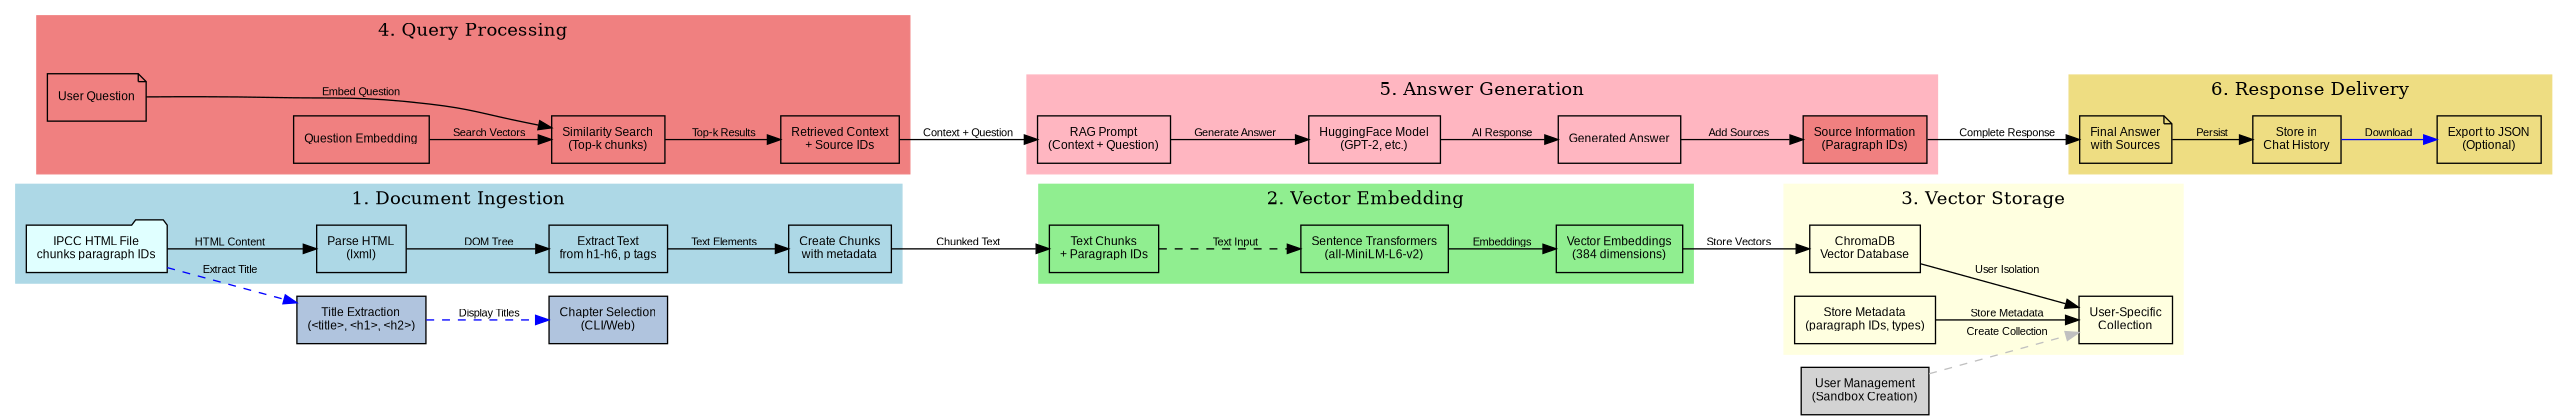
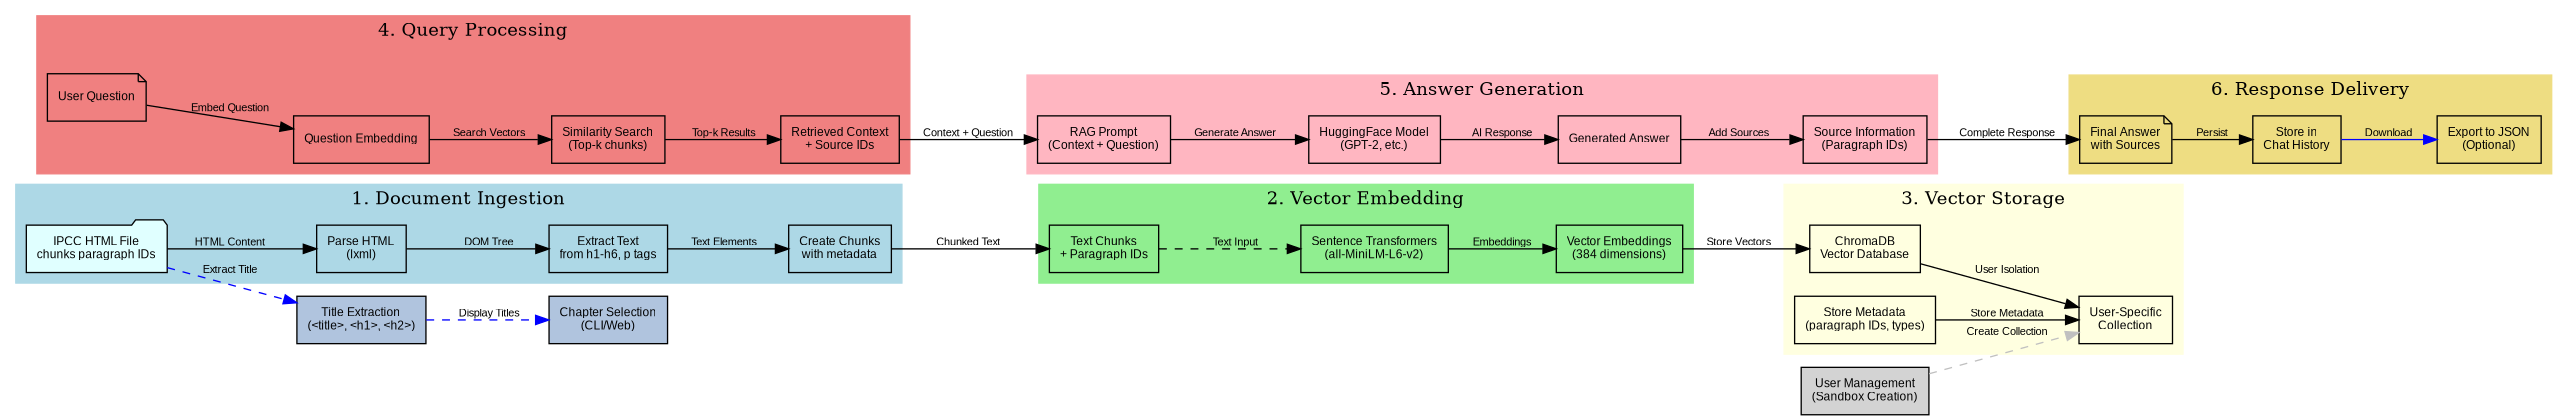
edge "User Question" -> "Similarity Search (Top-k chunks)": now "User Question" -> "Question Embedding"
node "Source Information (Paragraph IDs)": fillcolor lightcoral -> lightpink
